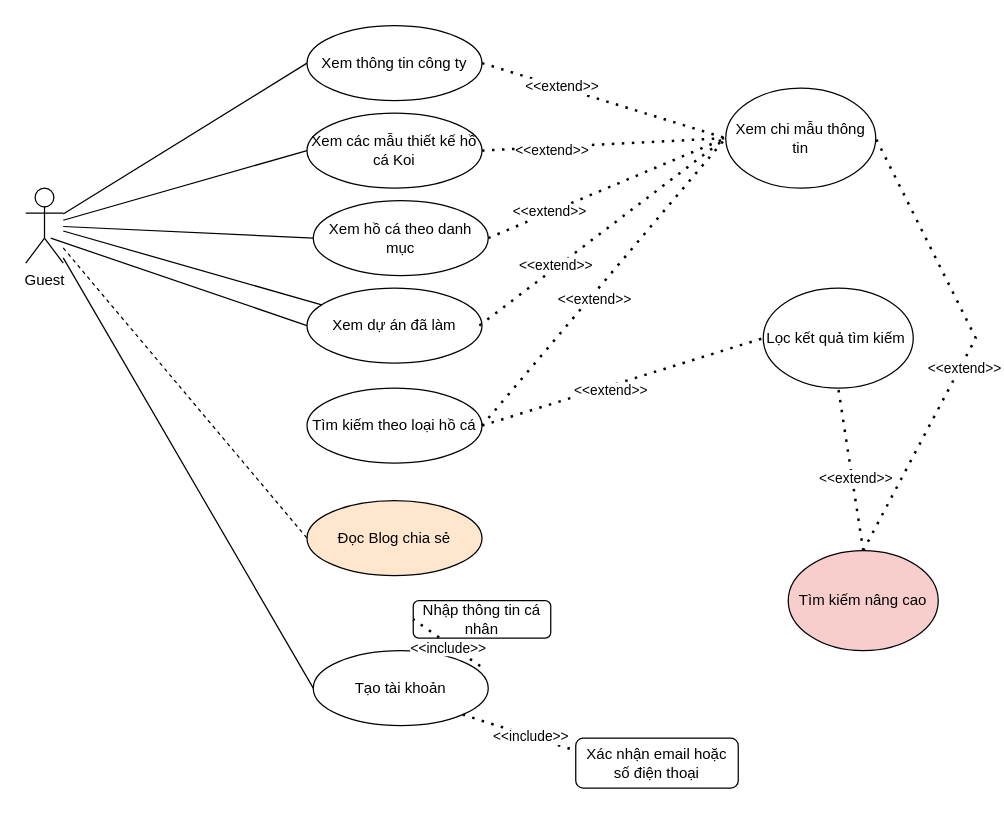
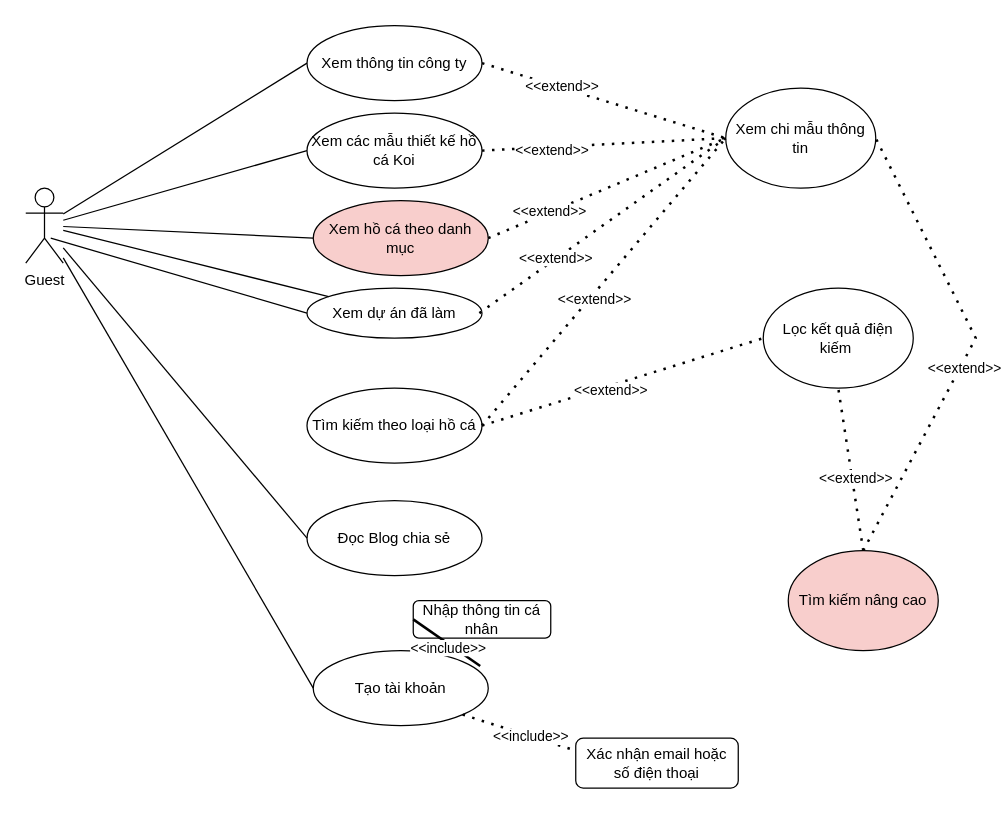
node "Xem hồ cá theo danh mục": fillcolor #ffffff -> #f8cecc
node "Xem dự án đã làm": size 175x75 -> 175x50
node "Lọc kết quả tìm kiếm": label "Lọc kết quả tìm kiếm" -> "Lọc kết quả điện kiếm"
edge "Guest" -- "Đọc Blog chia sẻ": style dashed -> solid
node "Đọc Blog chia sẻ": fillcolor #ffe6cc -> #ffffff
edge "Nhập thông tin cá nhân" -- "Tạo tài khoản": style dashed -> solid
